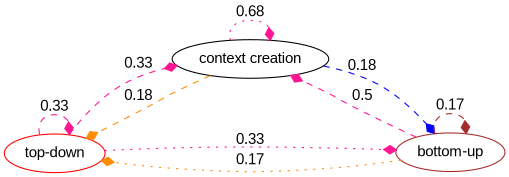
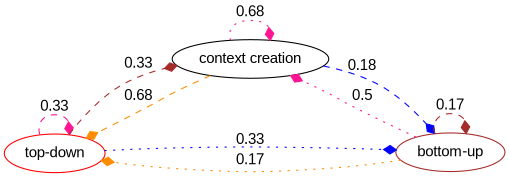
edge "top-down" -> "context creation": color deeppink -> brown
edge "context creation" -> "top-down": label "0.18" -> "0.68"
edge "bottom-up" -> "context creation": style dashed -> dotted
edge "top-down" -> "bottom-up": color deeppink -> blue
